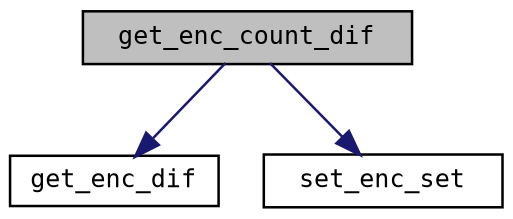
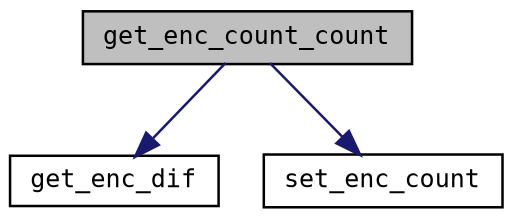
node "get_enc_count_dif": label "get_enc_count_dif" -> "get_enc_count_count"
node "set_enc_set": label "set_enc_set" -> "set_enc_count"
